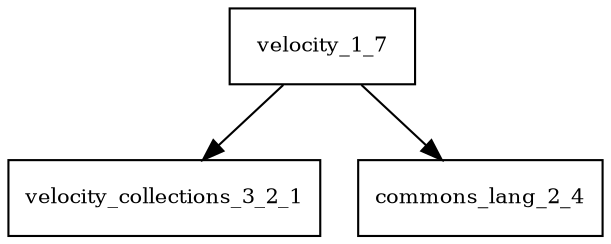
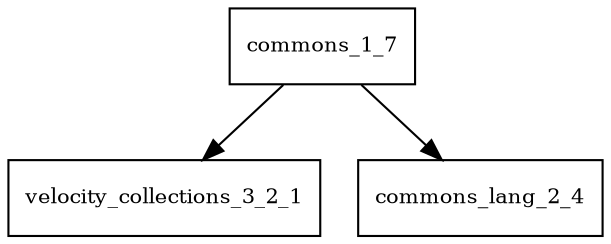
node "velocity_1_7": label "velocity_1_7" -> "commons_1_7"
